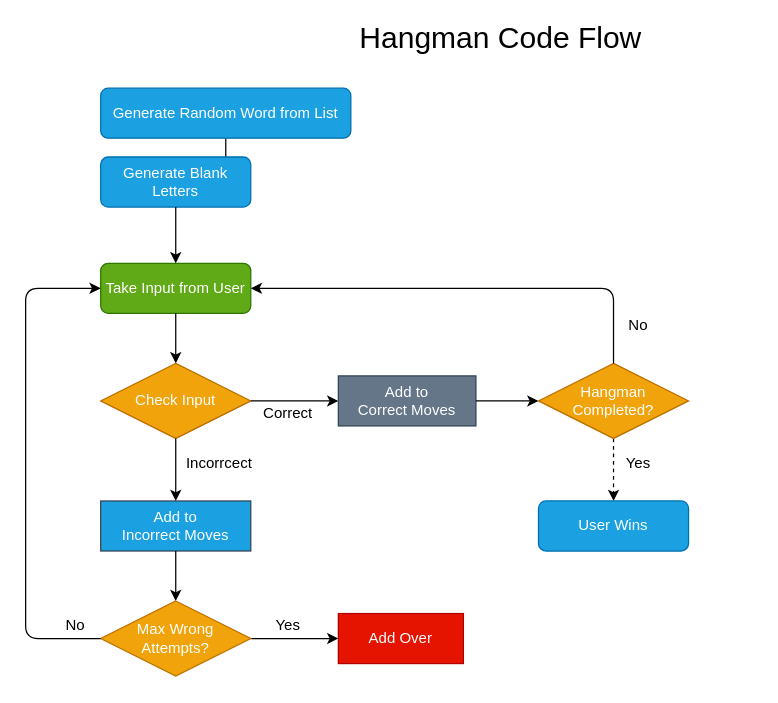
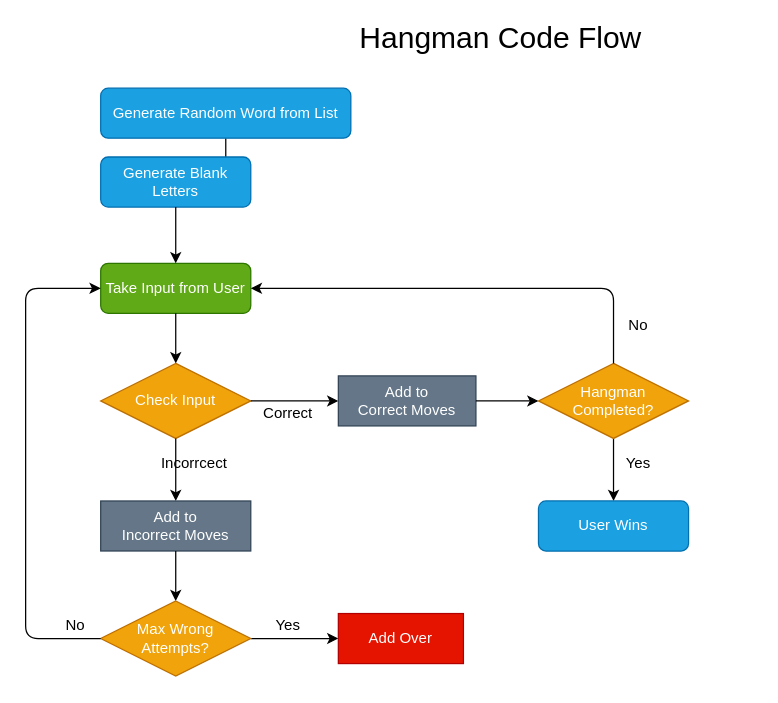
node "Incorrcect": moved (219, 463) -> (194, 463)
edge "Hangman Completed?" -> "User Wins": style dashed -> solid
node "Add to Incorrect Moves": fillcolor #1ba1e2 -> #647687
